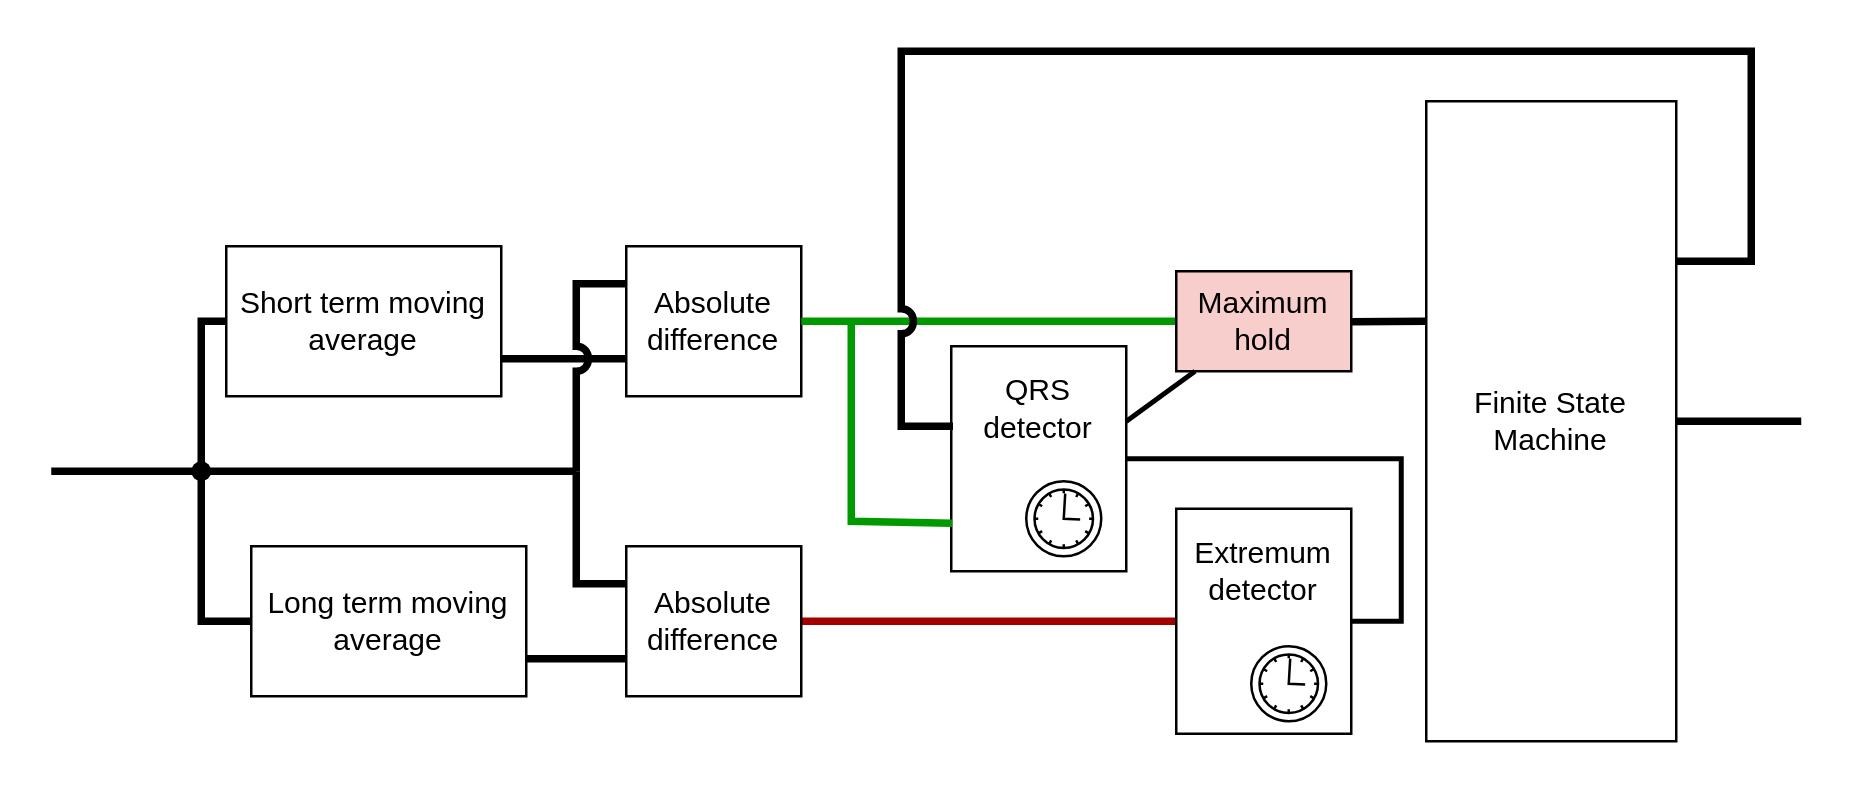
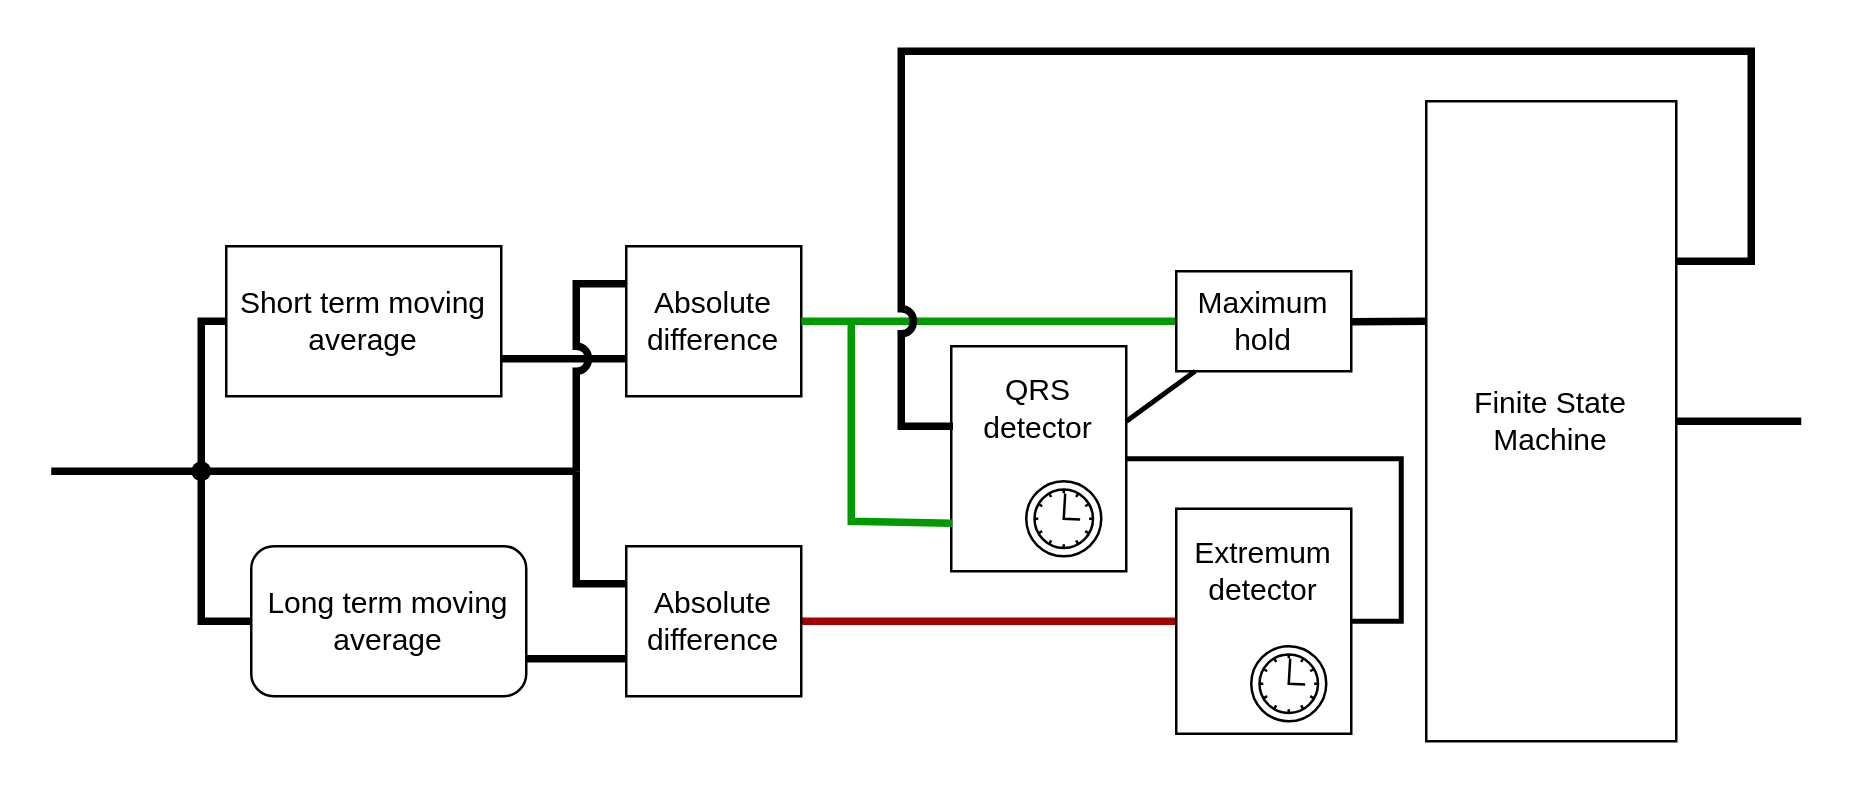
node "Maximum hold": fillcolor #f8cecc -> #ffffff
node "Long term moving average": shape rectangle -> rounded rectangle
